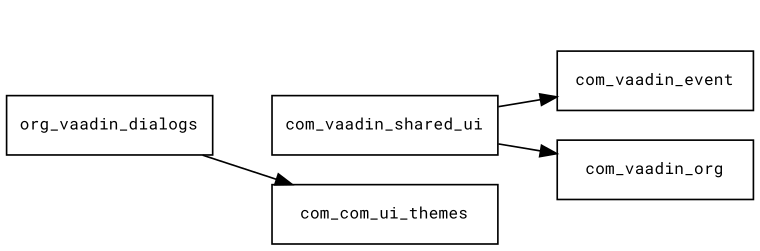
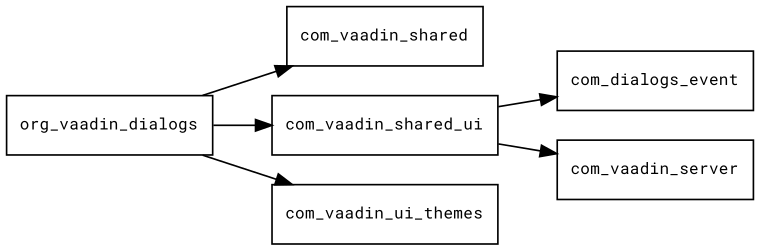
node "com_vaadin_shared": added
node "com_vaadin_event": label "com_vaadin_event" -> "com_dialogs_event"
edge "org_vaadin_dialogs" -> "com_vaadin_shared_ui": added
node "com_vaadin_org": label "com_vaadin_org" -> "com_vaadin_server"
node "com_com_ui_themes": label "com_com_ui_themes" -> "com_vaadin_ui_themes"
